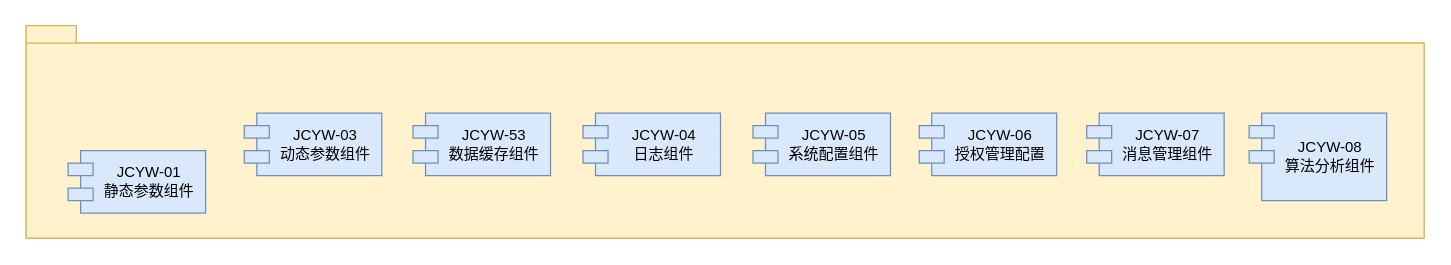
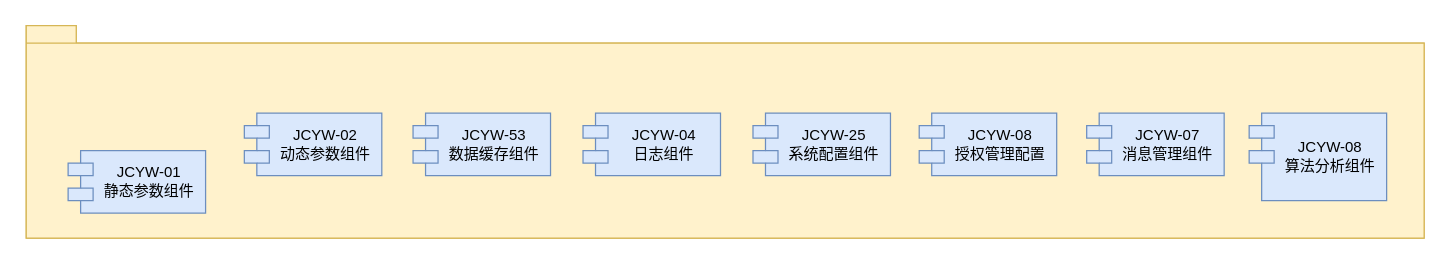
node "JCYW-03 动态参数组件": label "JCYW-03 动态参数组件" -> "JCYW-02 动态参数组件"
node "JCYW-05 系统配置组件": label "JCYW-05 系统配置组件" -> "JCYW-25 系统配置组件"
node "JCYW-06 授权管理配置": label "JCYW-06 授权管理配置" -> "JCYW-08 授权管理配置"
